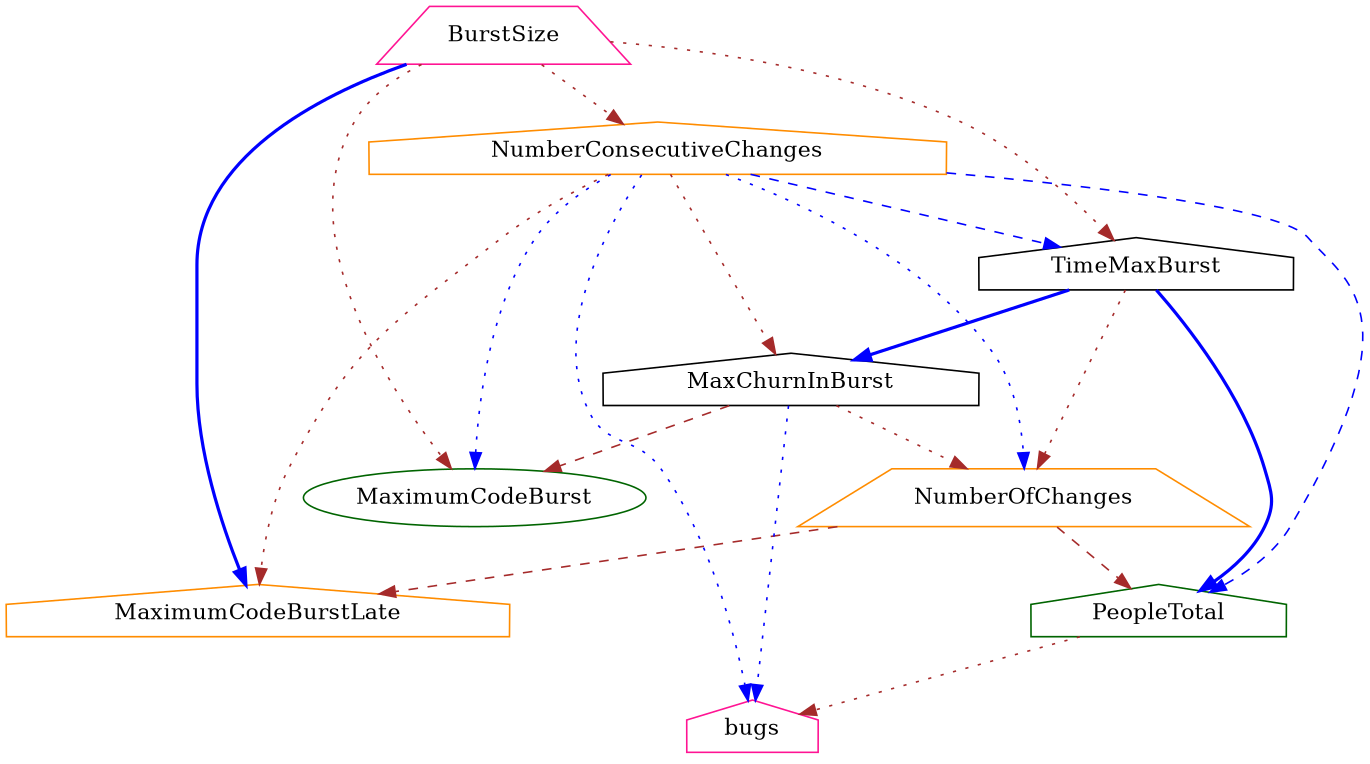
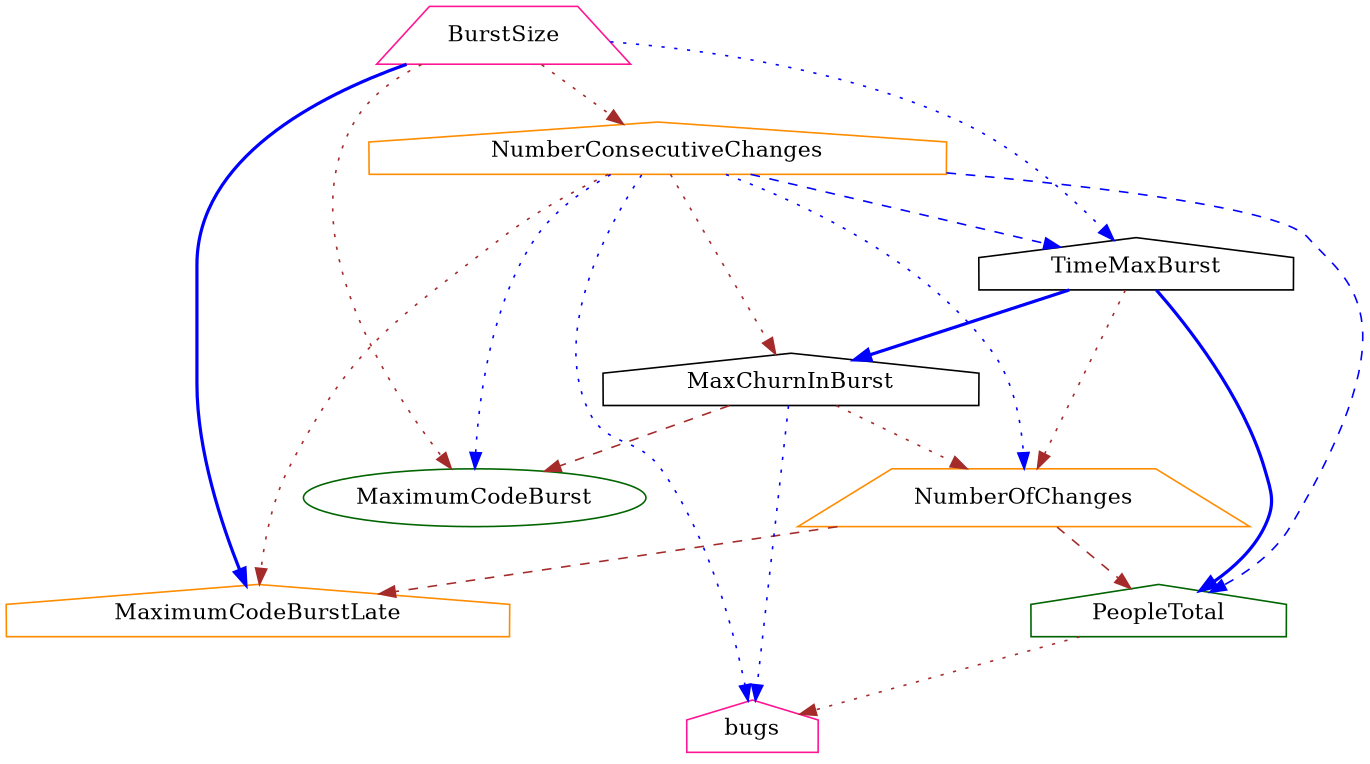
edge "BurstSize" -> "TimeMaxBurst": color brown -> blue
